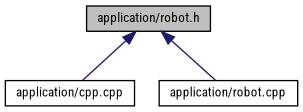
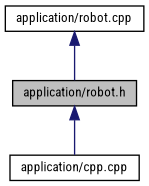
edge "application/robot.cpp" -> "application/robot.h": reversed
